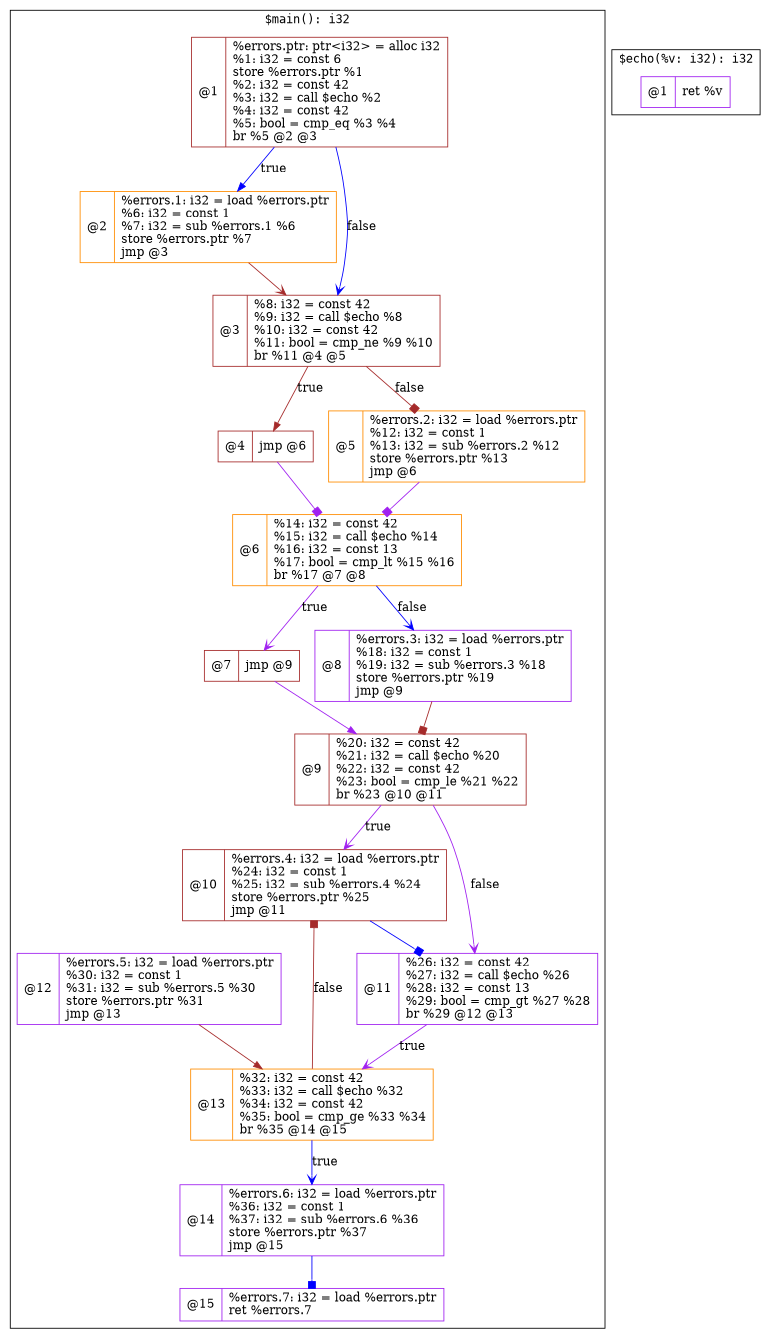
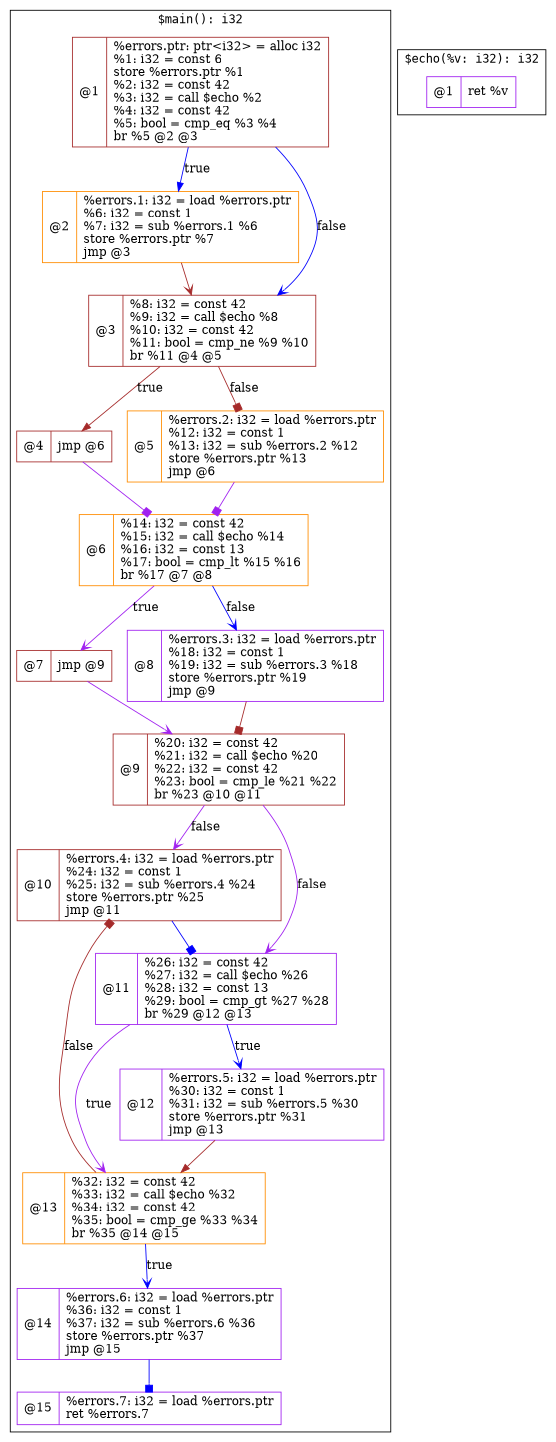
edge "@7" -> "@9": arrowhead normal -> vee
edge "@9" -> "@10": label "true" -> "false"
edge "@11" -> "@12": added, label "true"
